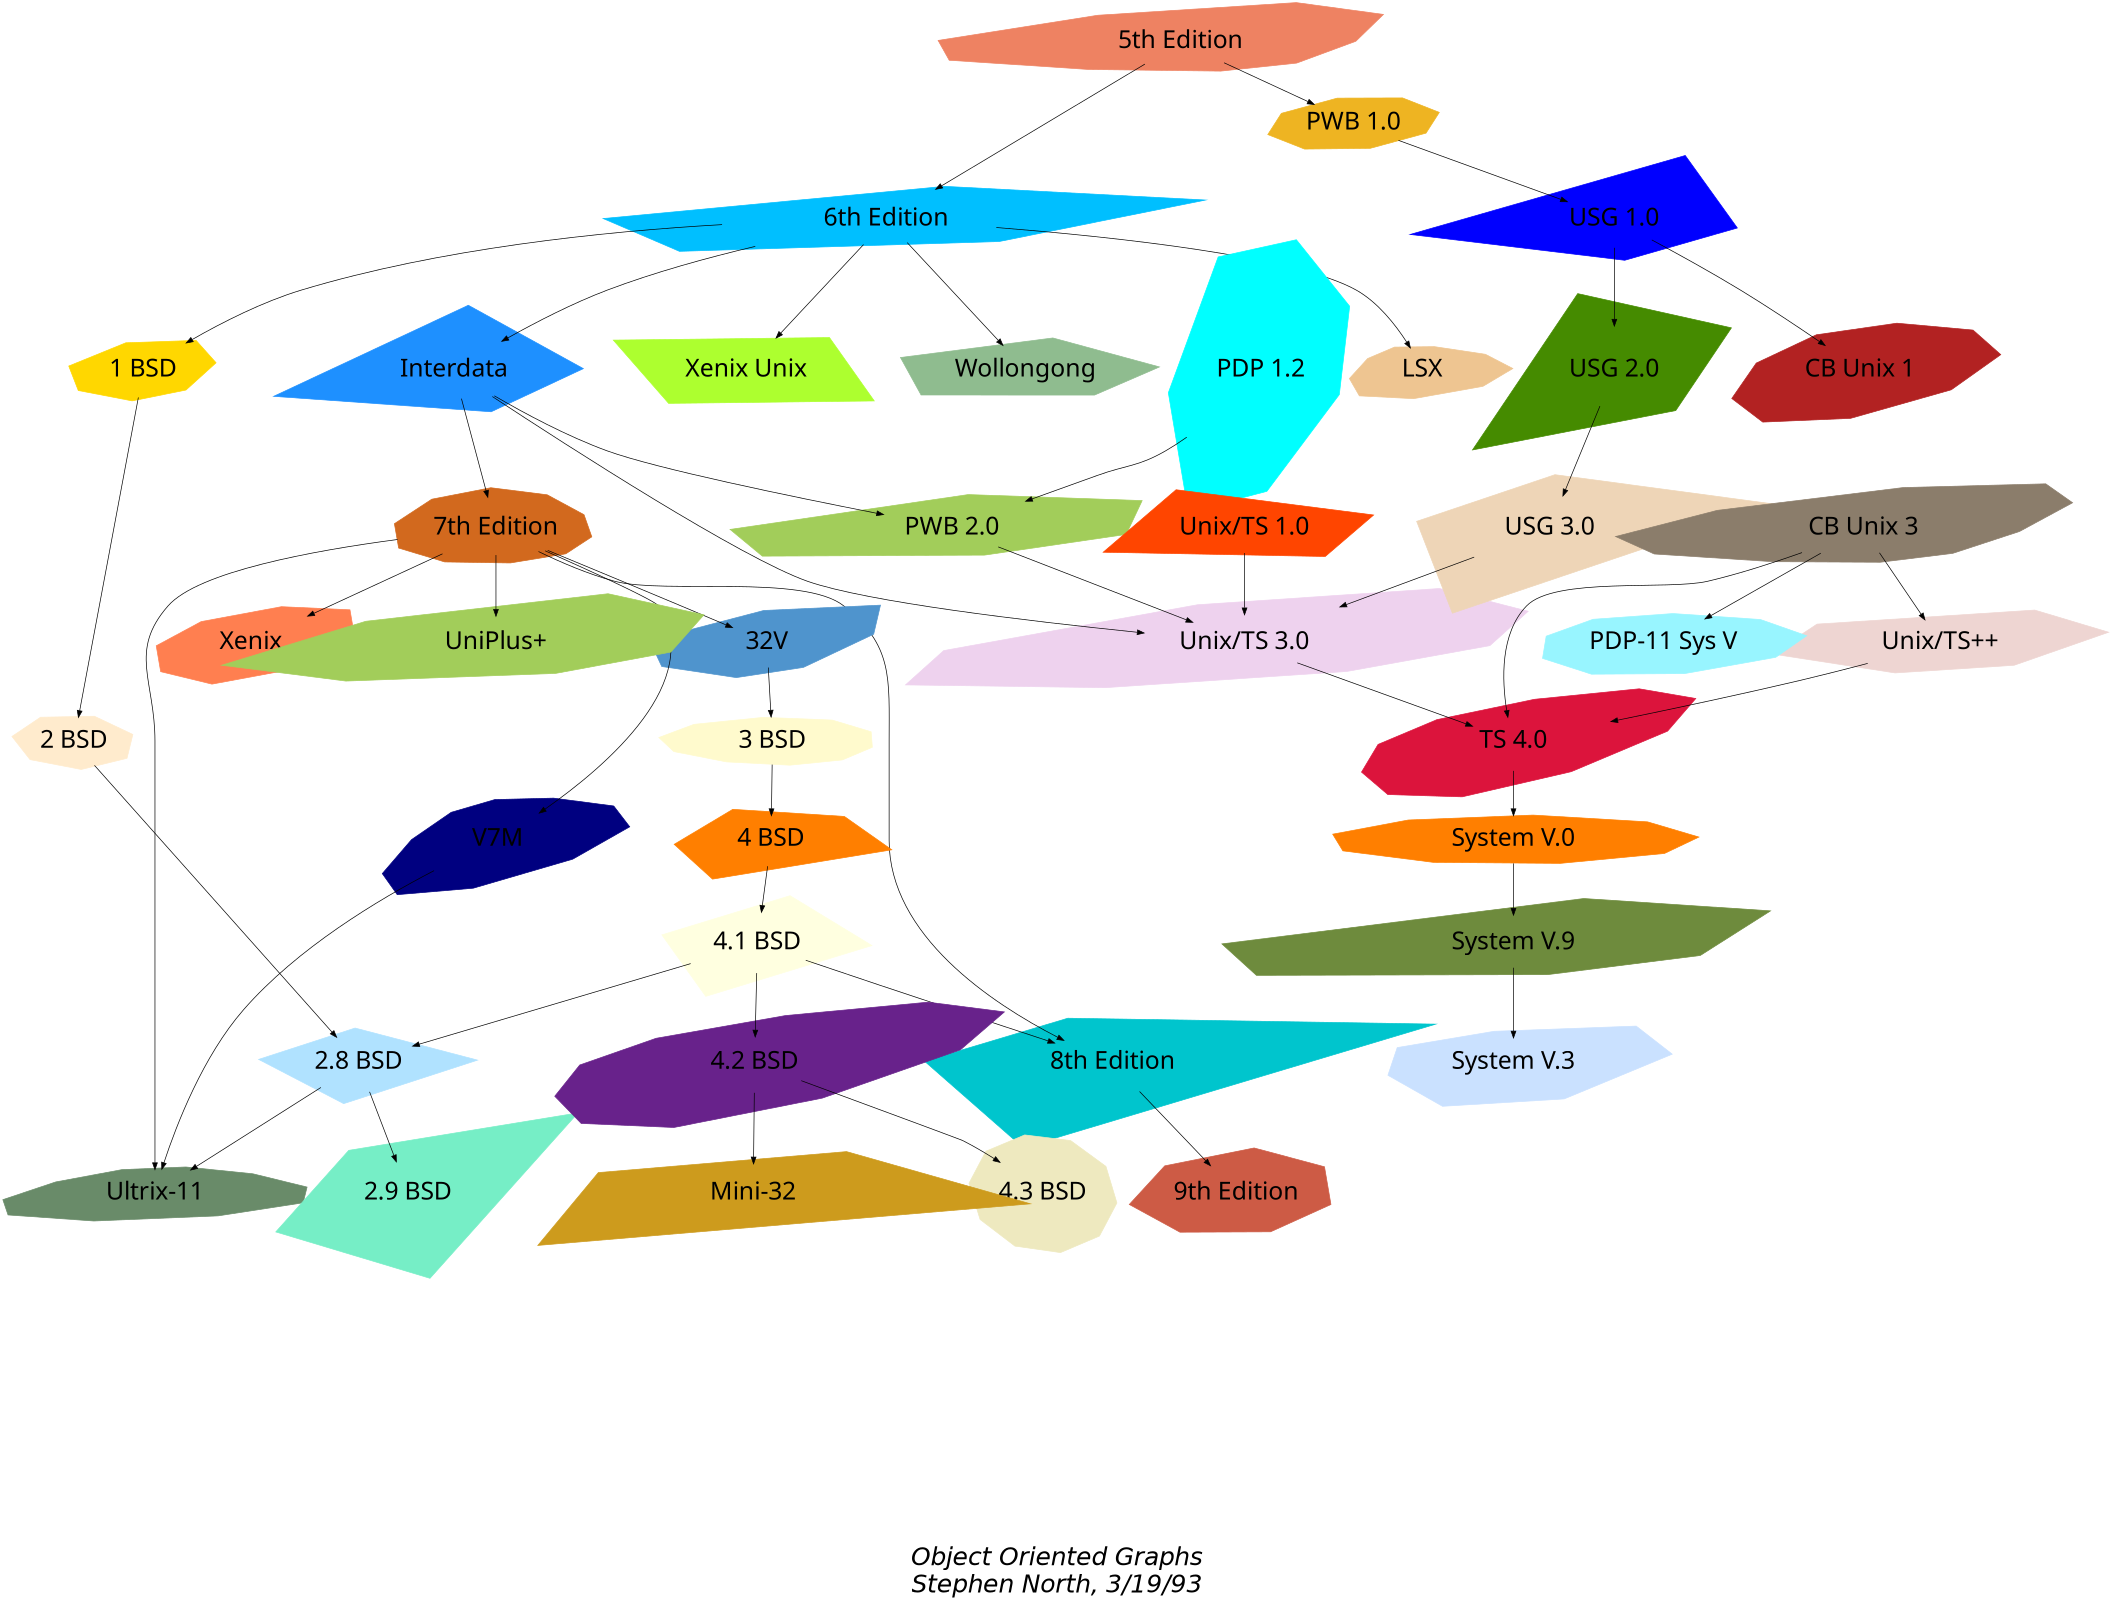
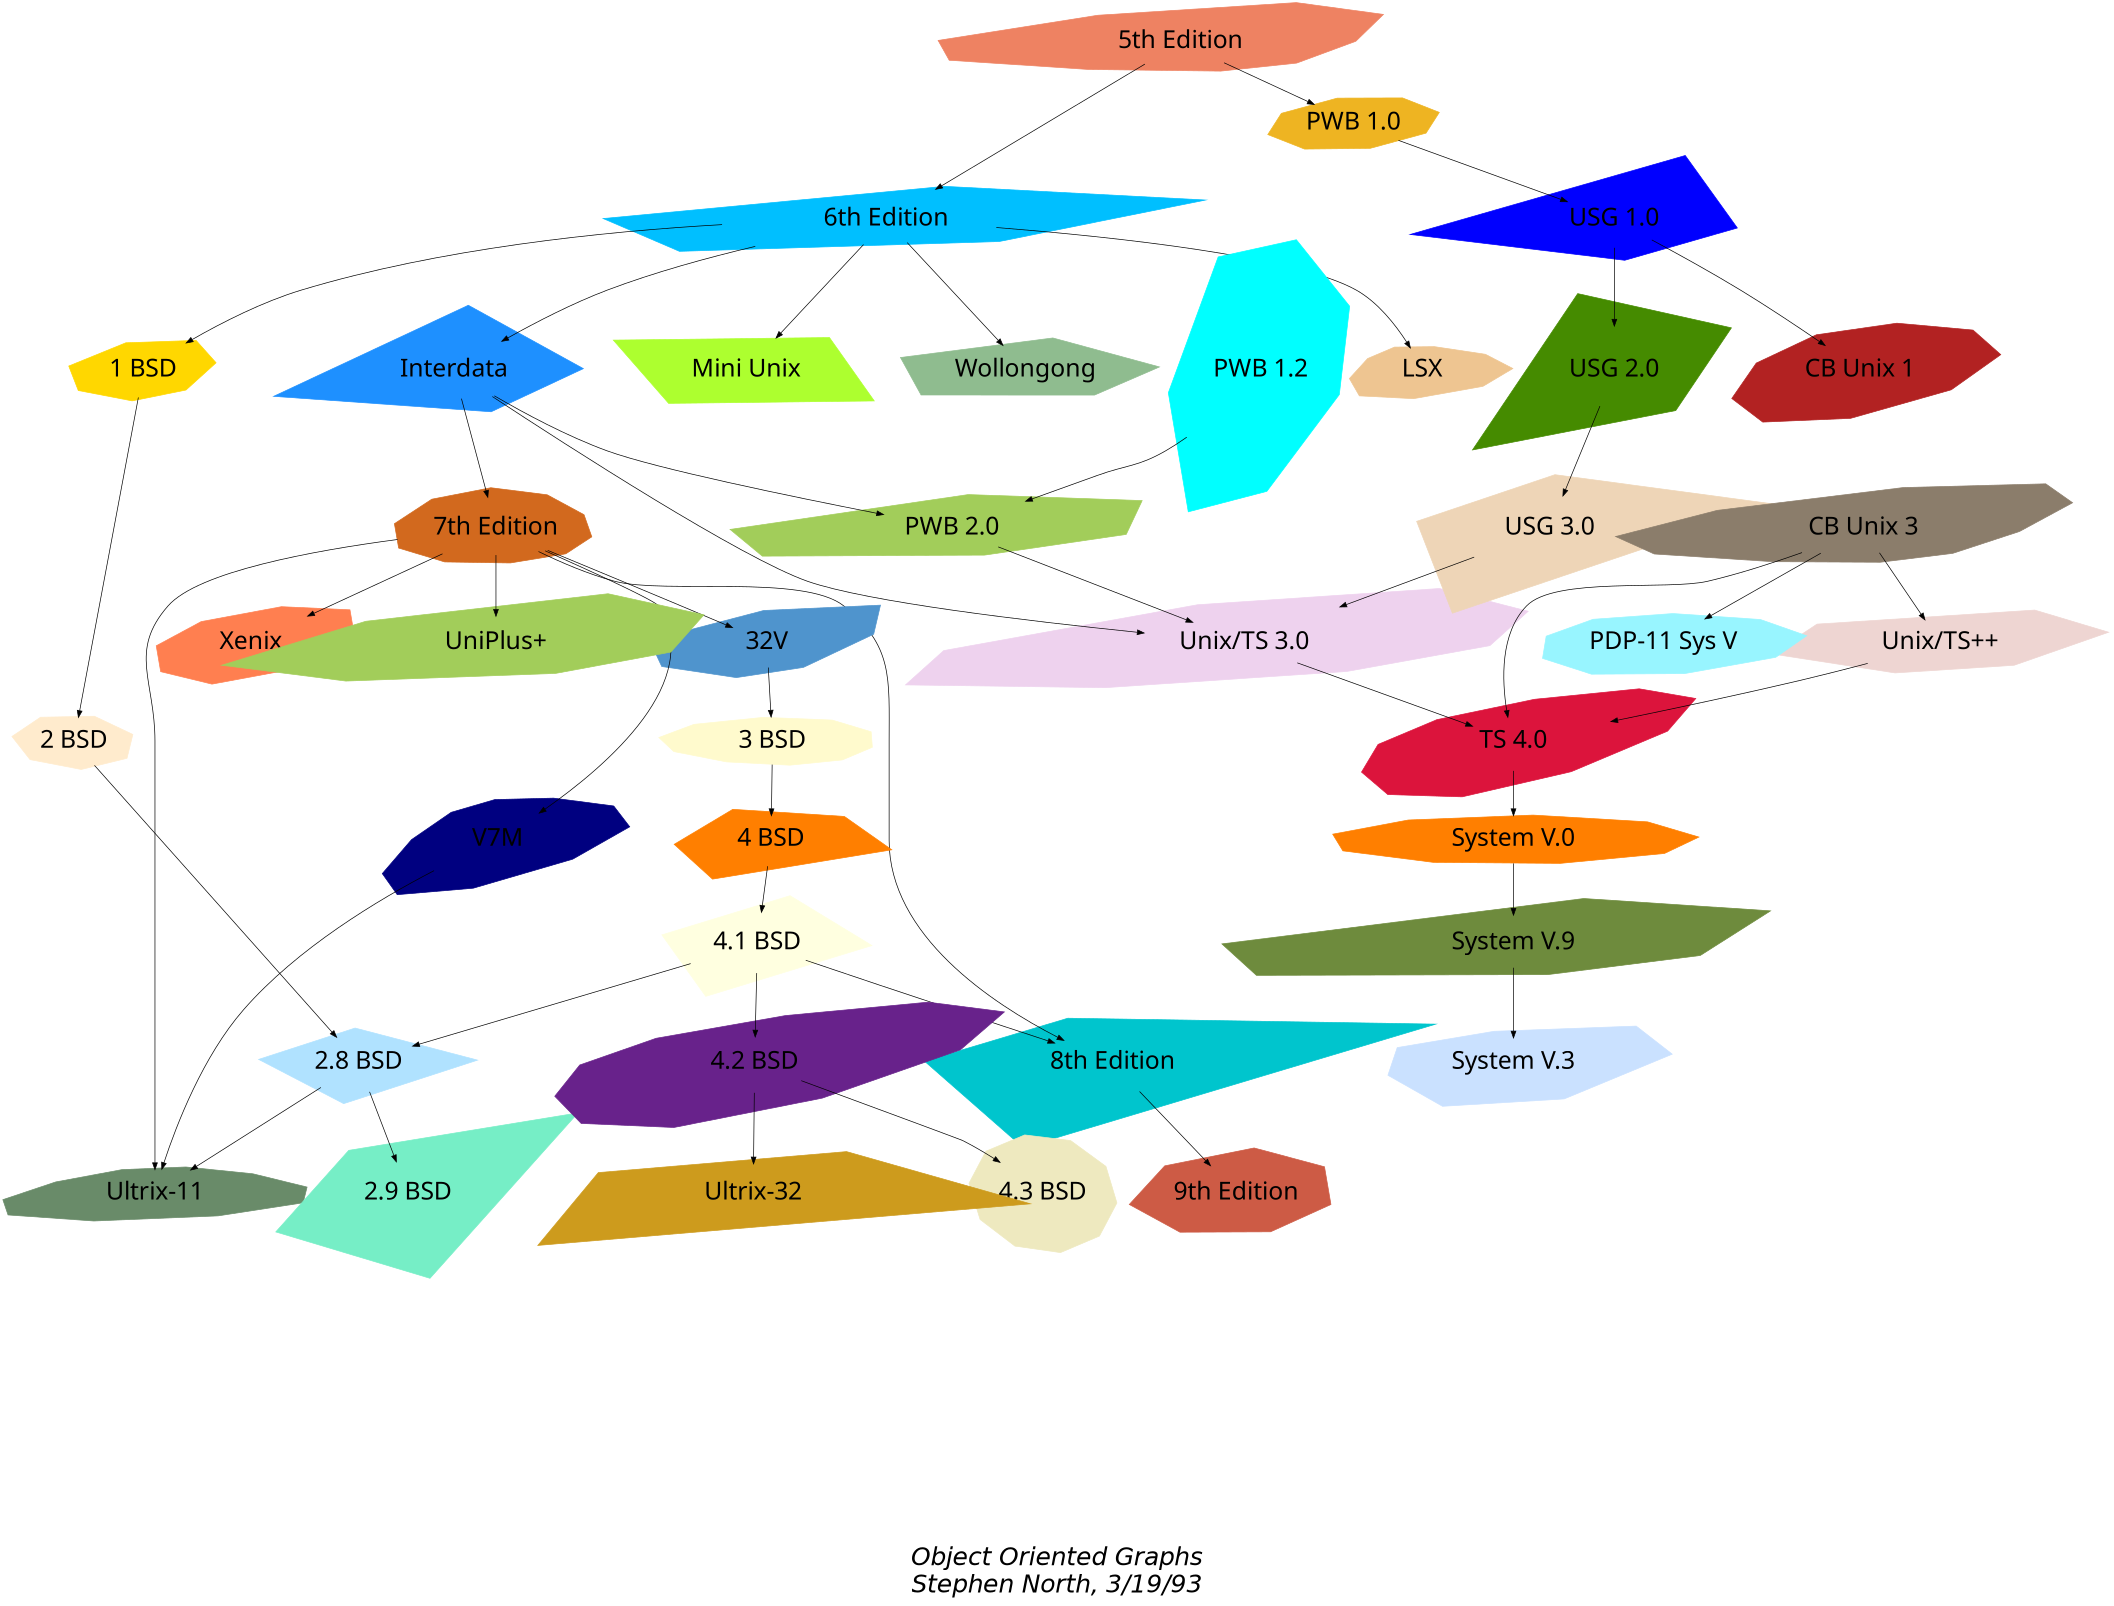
node "Xenix Unix": label "Xenix Unix" -> "Mini Unix"
node "PDP 1.2": label "PDP 1.2" -> "PWB 1.2"
node "Unix/TS 1.0": removed
node "Mini-32": label "Mini-32" -> "Ultrix-32"
